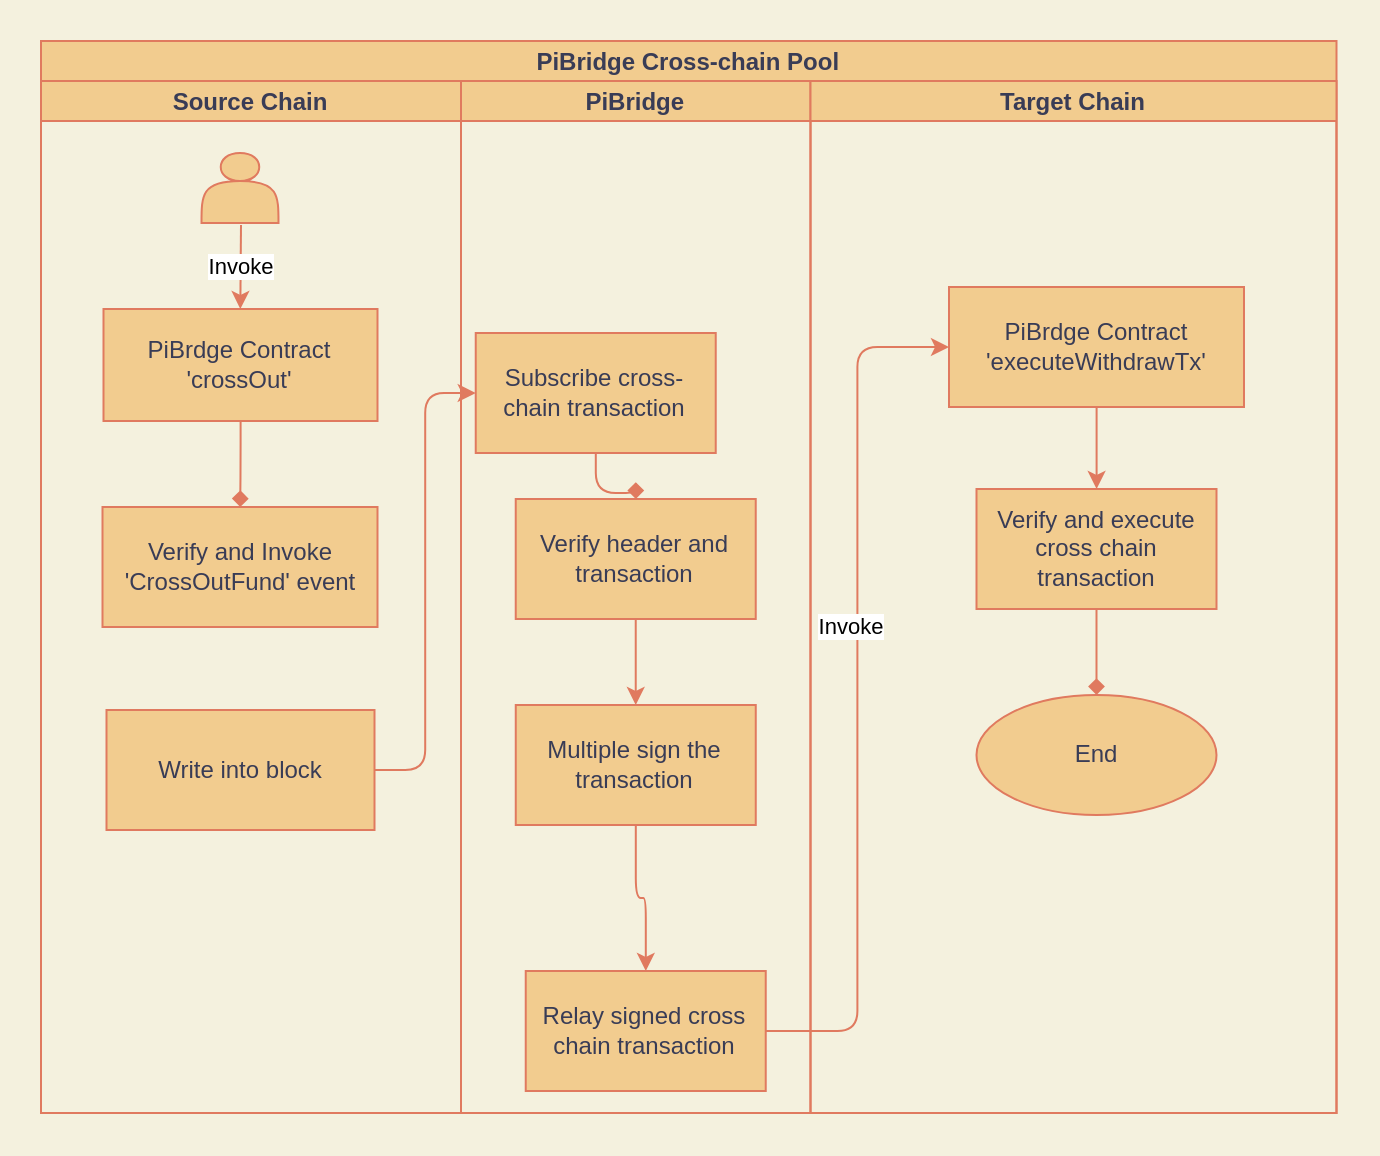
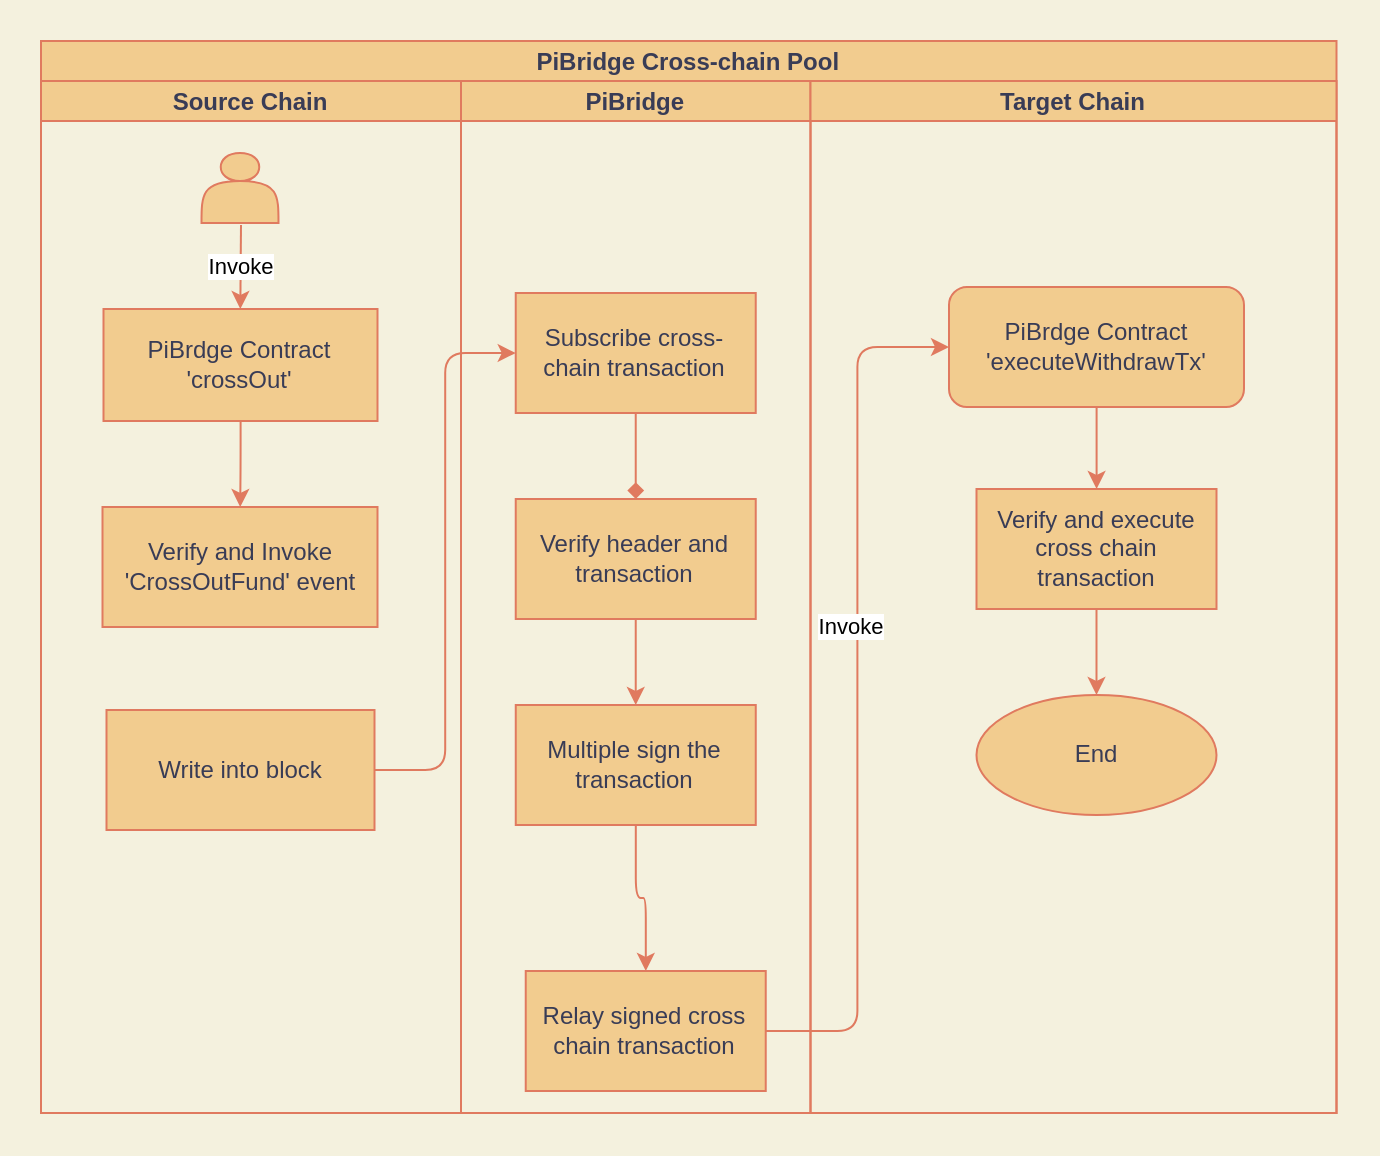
node "PiBrdge Contract 'executeWithdrawTx'": shape rectangle -> rounded rectangle
node "Subscribe cross-chain transaction": moved (596, 393) -> (636, 353)
edge "PiBrdge Contract 'crossOut'" -> "Verify and Invoke 'CrossOutFund' event": arrowhead diamond -> classic
edge "Verify and execute cross chain transaction" -> "End": arrowhead diamond -> classic
